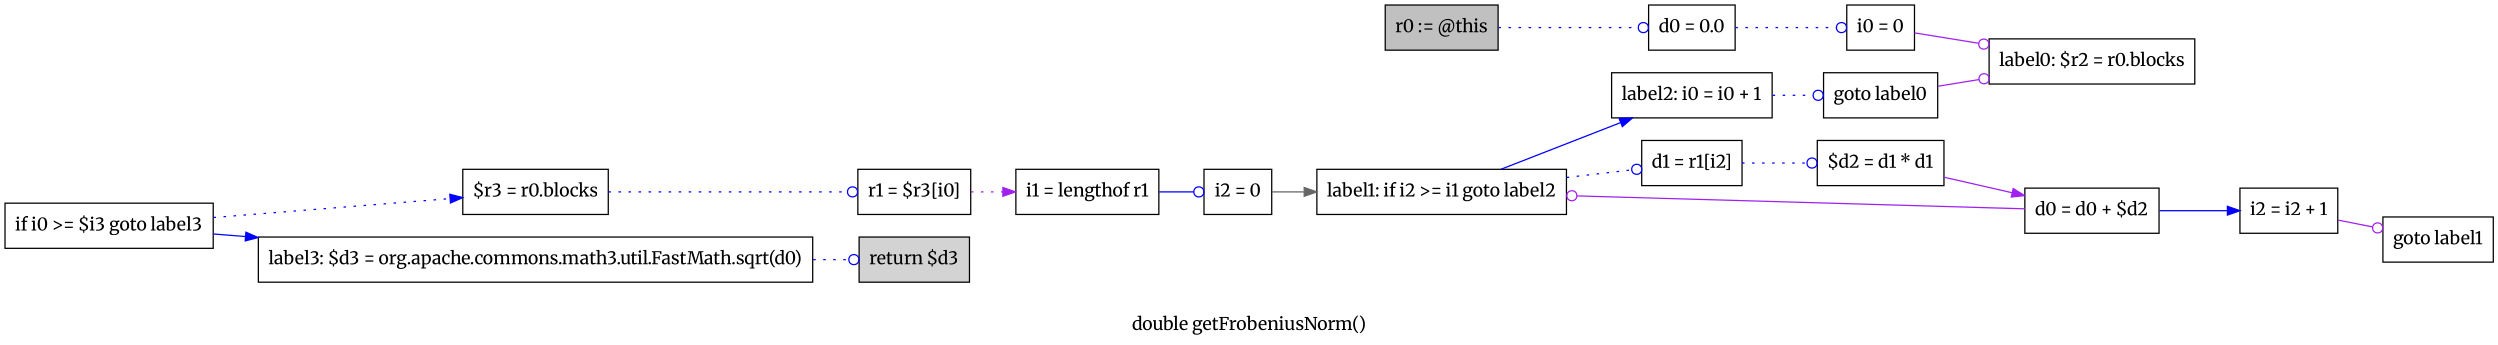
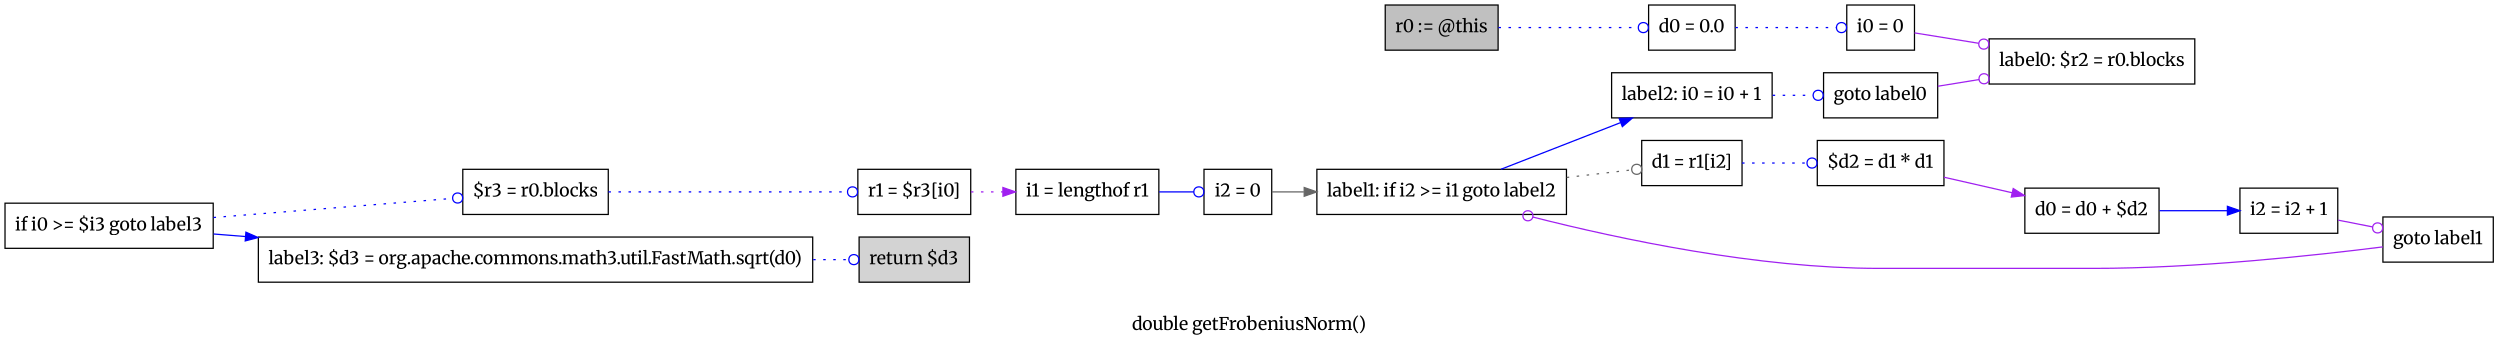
edge "label1: if i2 >= i1 goto label2" -> "d1 = r1[i2]": color blue -> gray40
edge "d0 = d0 + $d2" -> "label1: if i2 >= i1 goto label2": now "goto label1" -> "label1: if i2 >= i1 goto label2"
edge "if i0 >= $i3 goto label3" -> "$r3 = r0.blocks": arrowhead normal -> odot
